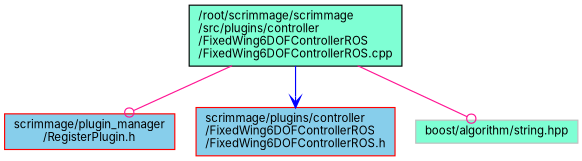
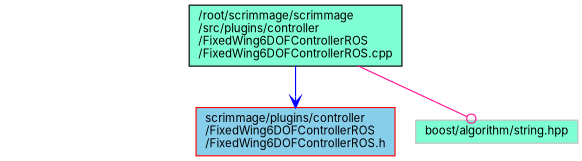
node "scrimmage/plugin_manager /RegisterPlugin.h": removed
